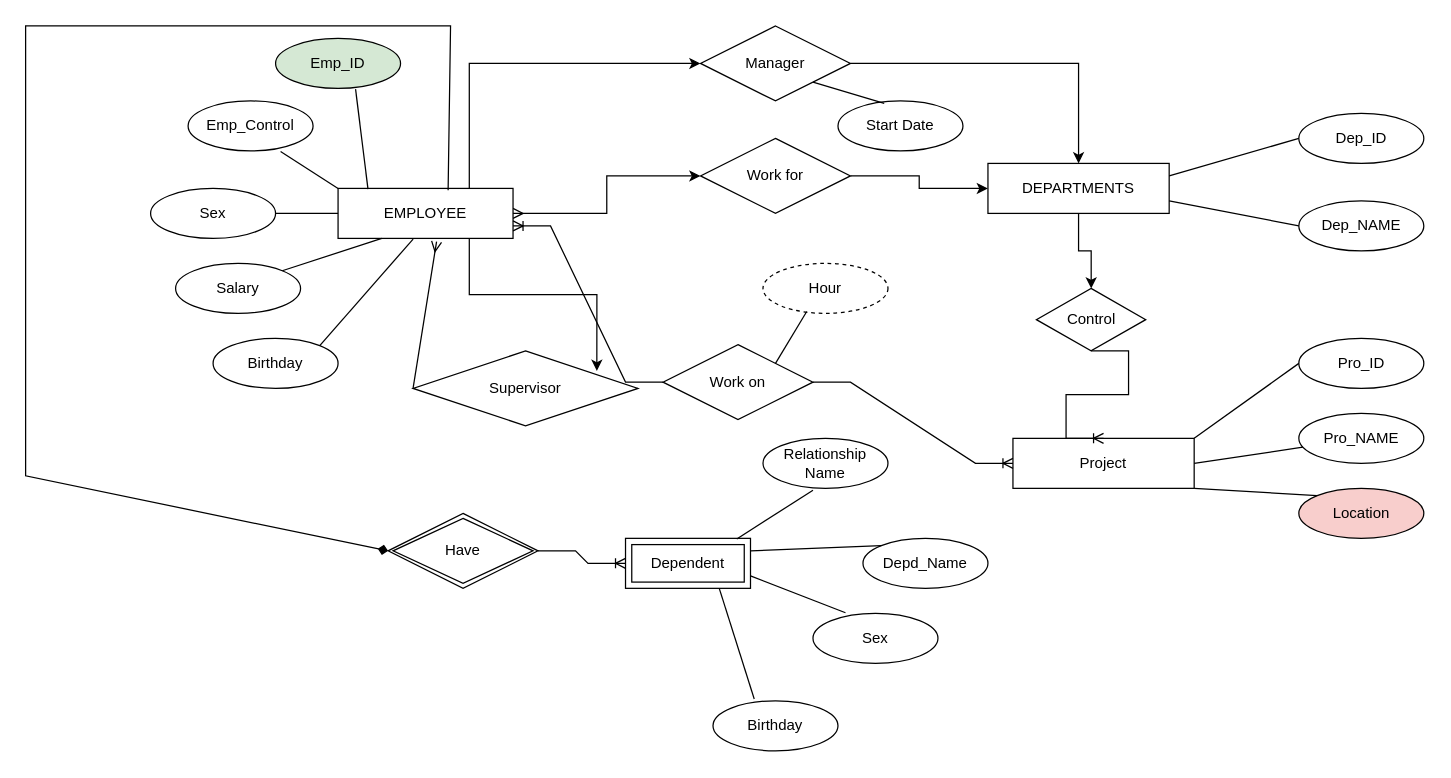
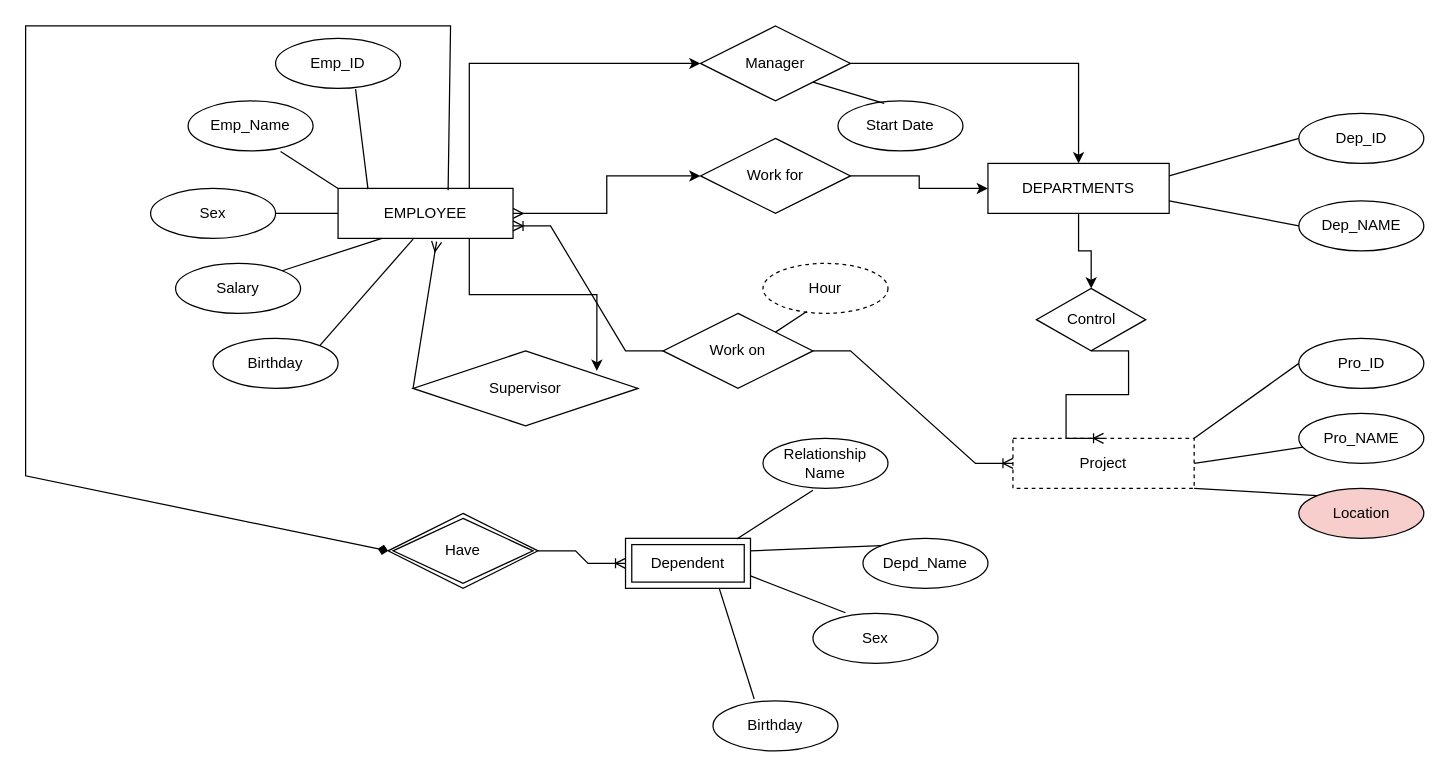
node "Emp_ID": fillcolor #d5e8d4 -> #ffffff
node "Emp_Control": label "Emp_Control" -> "Emp_Name"
node "Work on": moved (738, 382) -> (738, 351)
node "Project": style solid -> dashed
